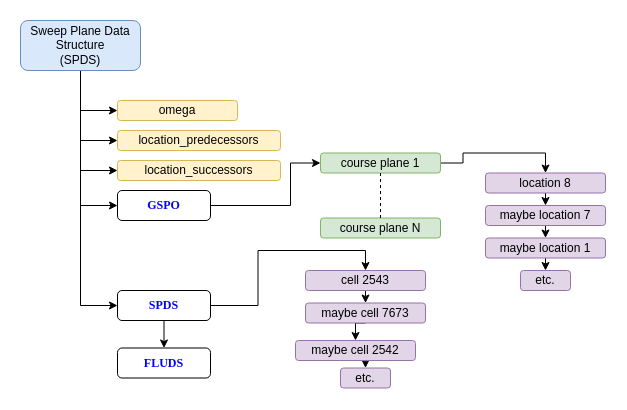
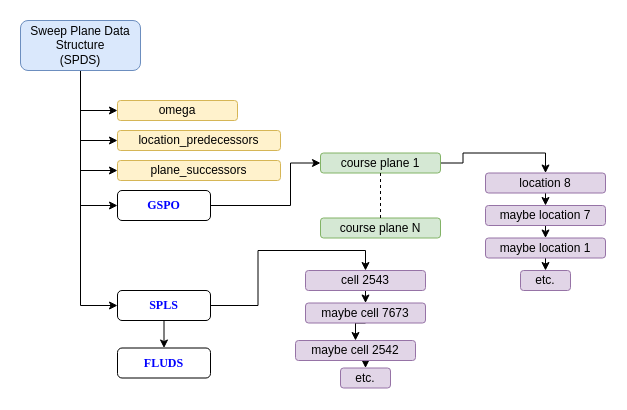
node "location_successors": label "location_successors" -> "plane_successors"
node "SPDS": label "SPDS" -> "SPLS"
